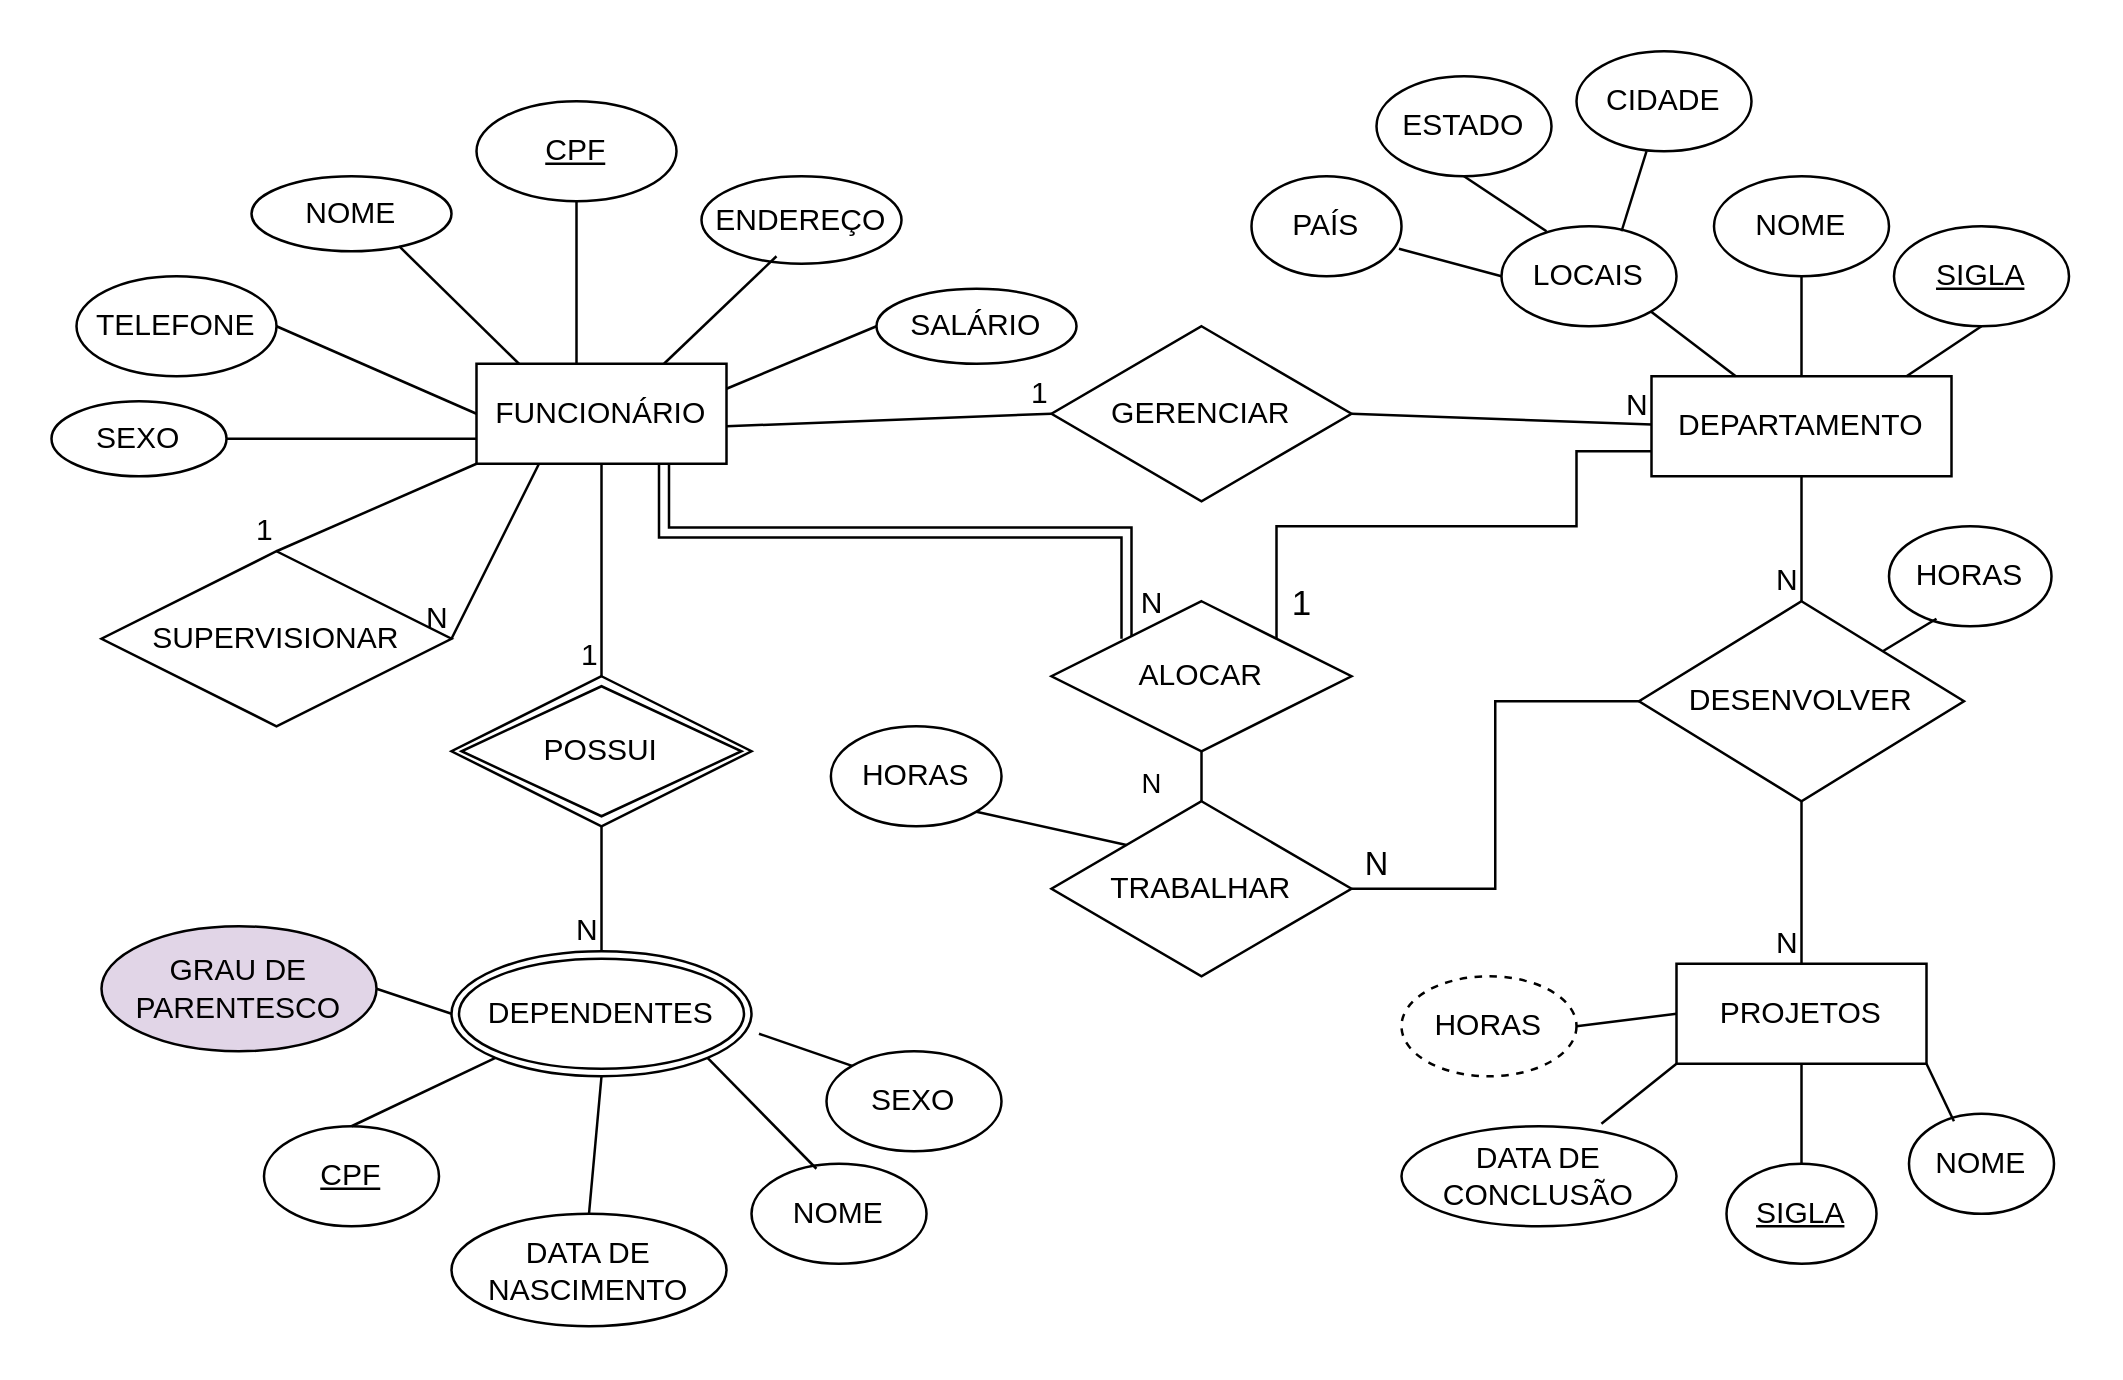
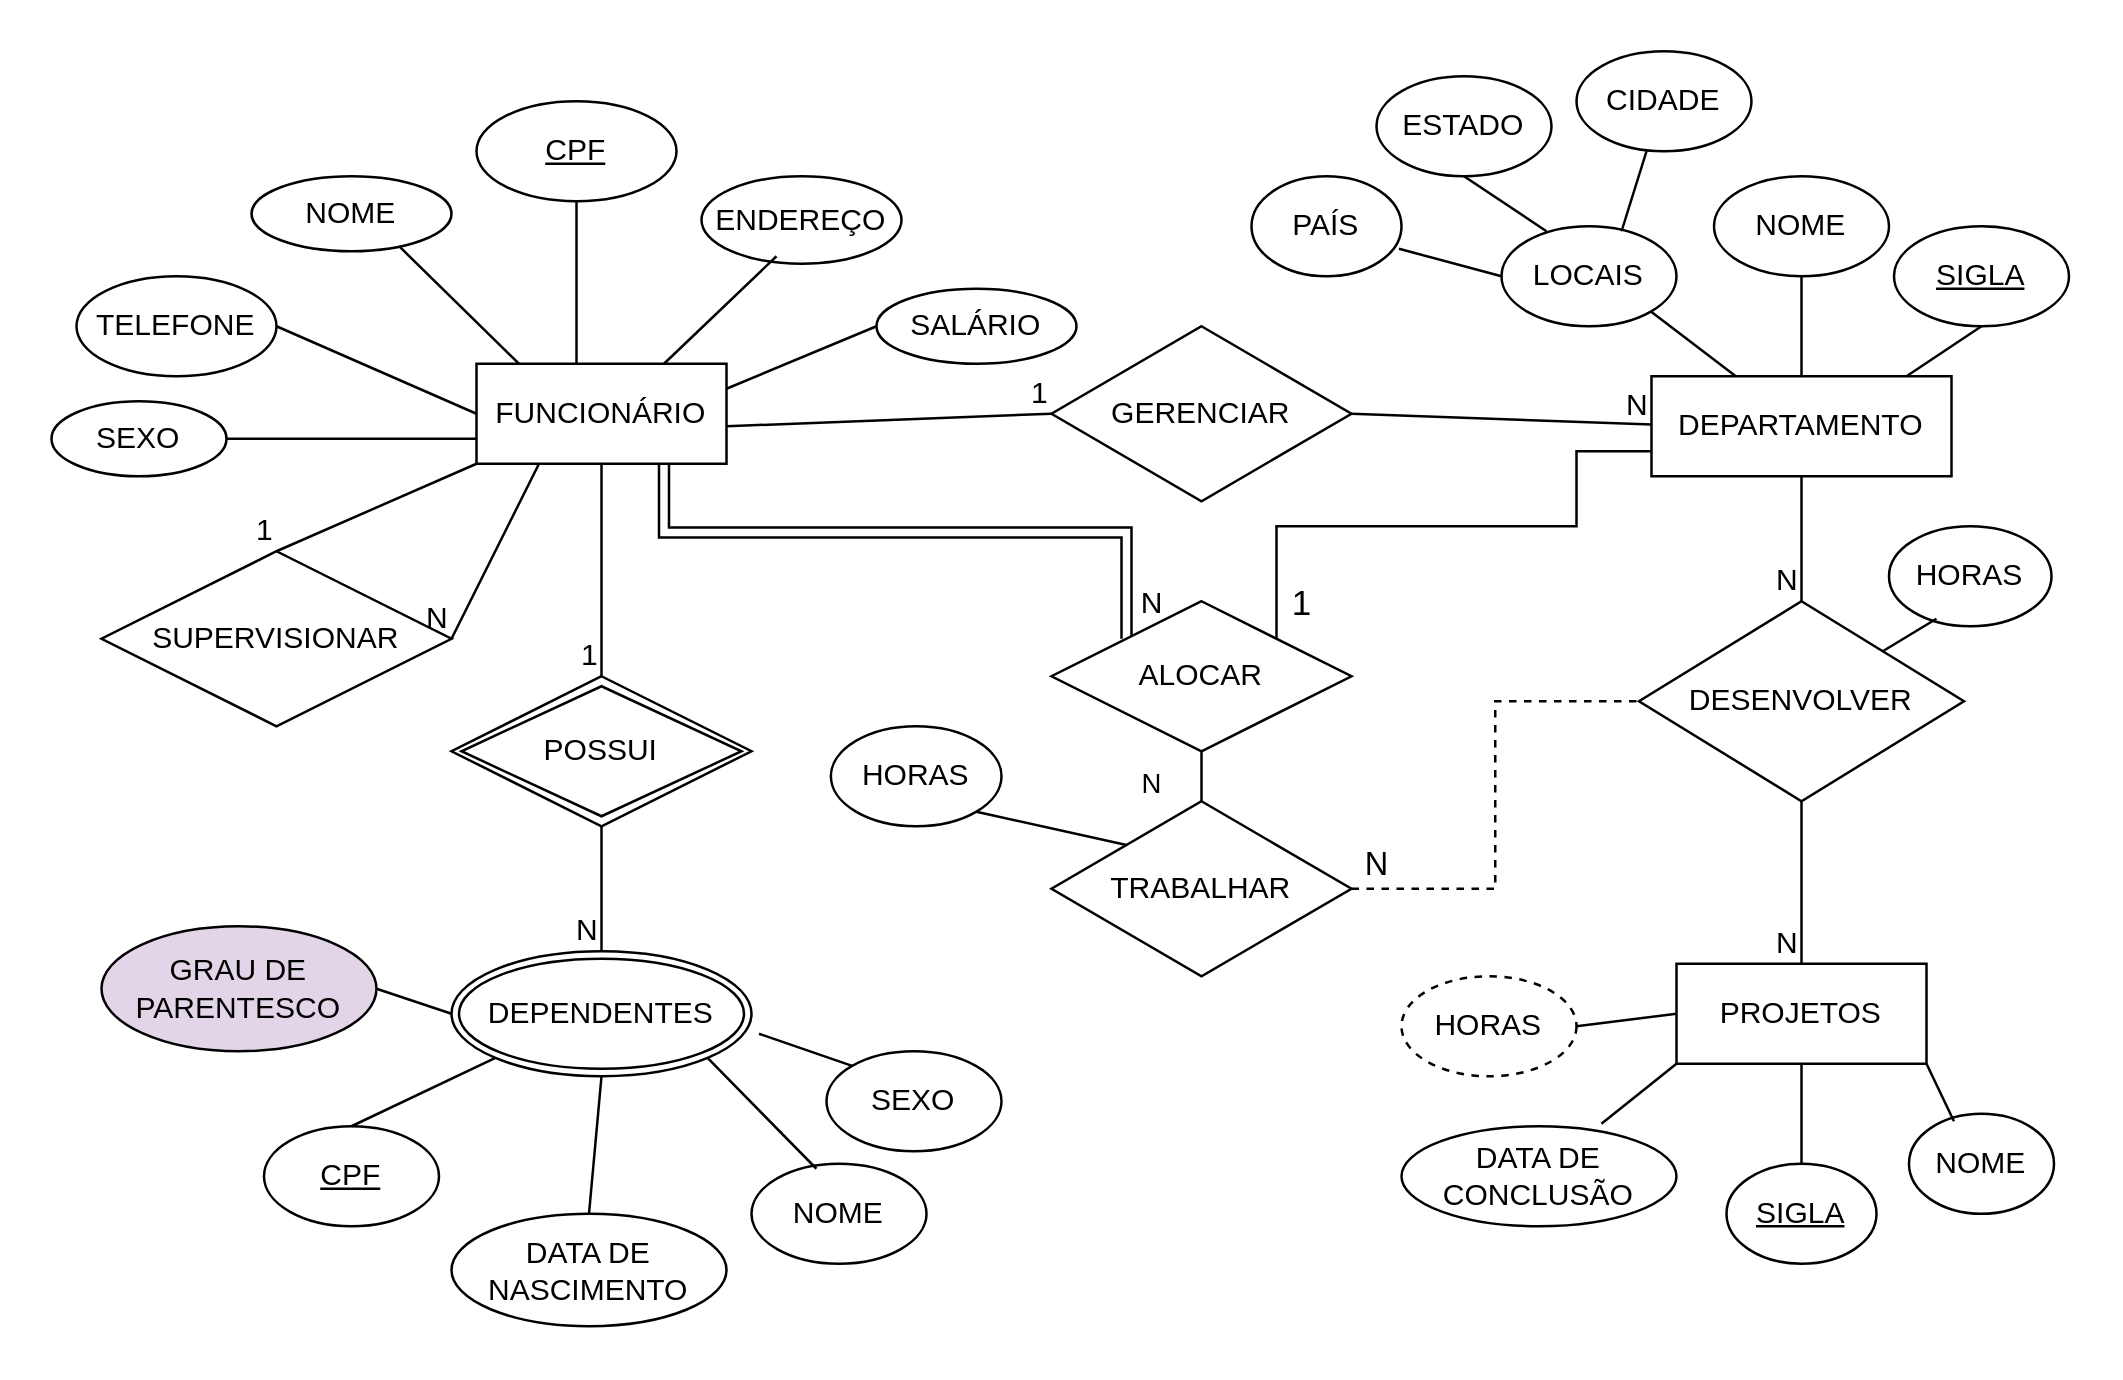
edge "DESENVOLVER" -- "TRABALHAR": style solid -> dashed
